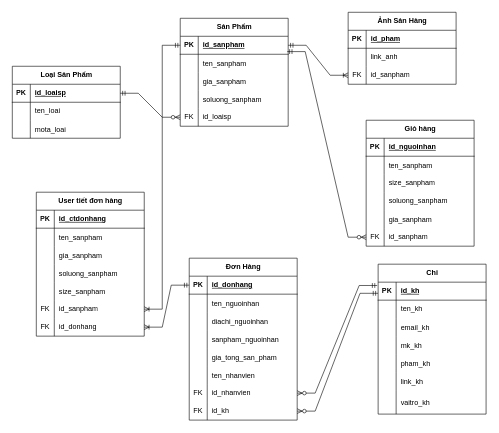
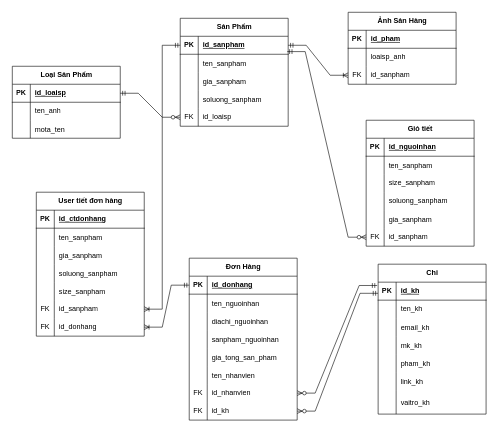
node "link_anh": label "link_anh" -> "loaisp_anh"
node "ten_loai": label "ten_loai" -> "ten_anh"
node "Giỏ hàng": label "Giỏ hàng" -> "Giỏ tiết"
node "mota_loai": label "mota_loai" -> "mota_ten"
